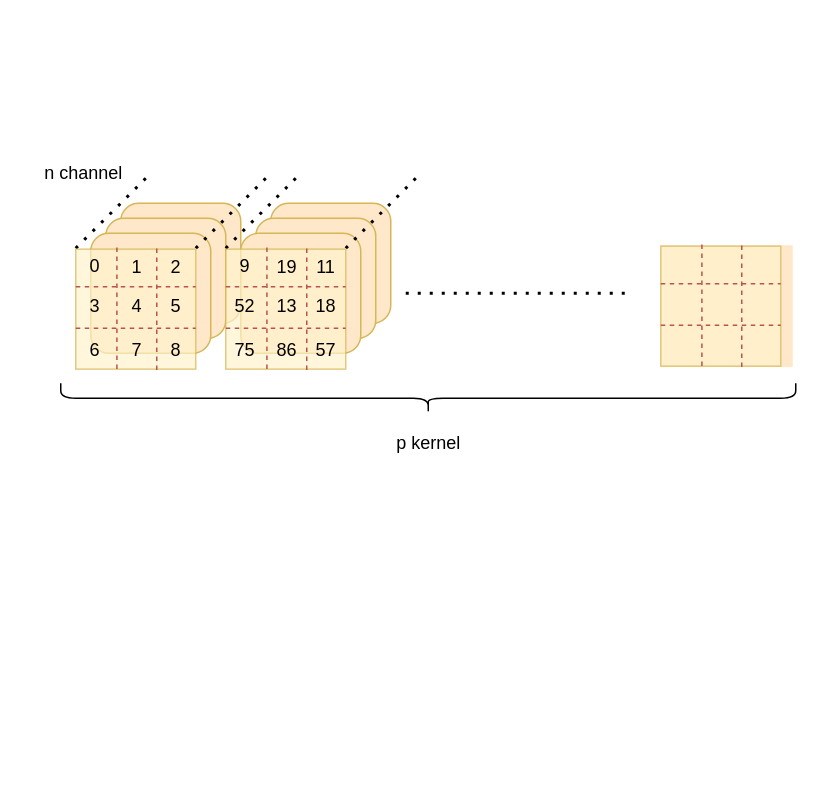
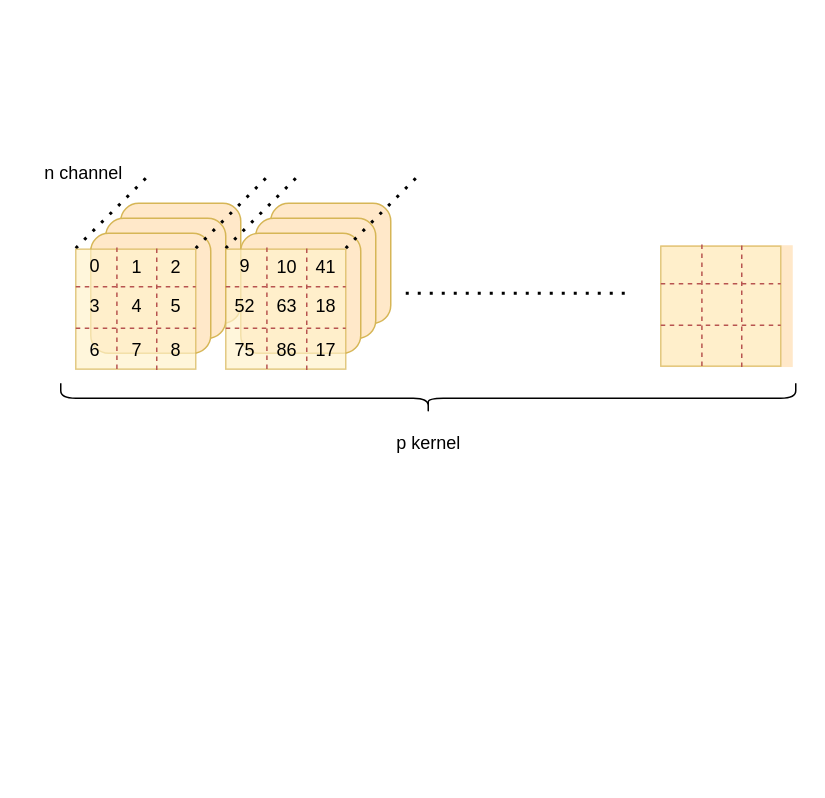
node "19": label "19" -> "10"
node "11": label "11" -> "41"
node "13": label "13" -> "63"
node "57": label "57" -> "17"
